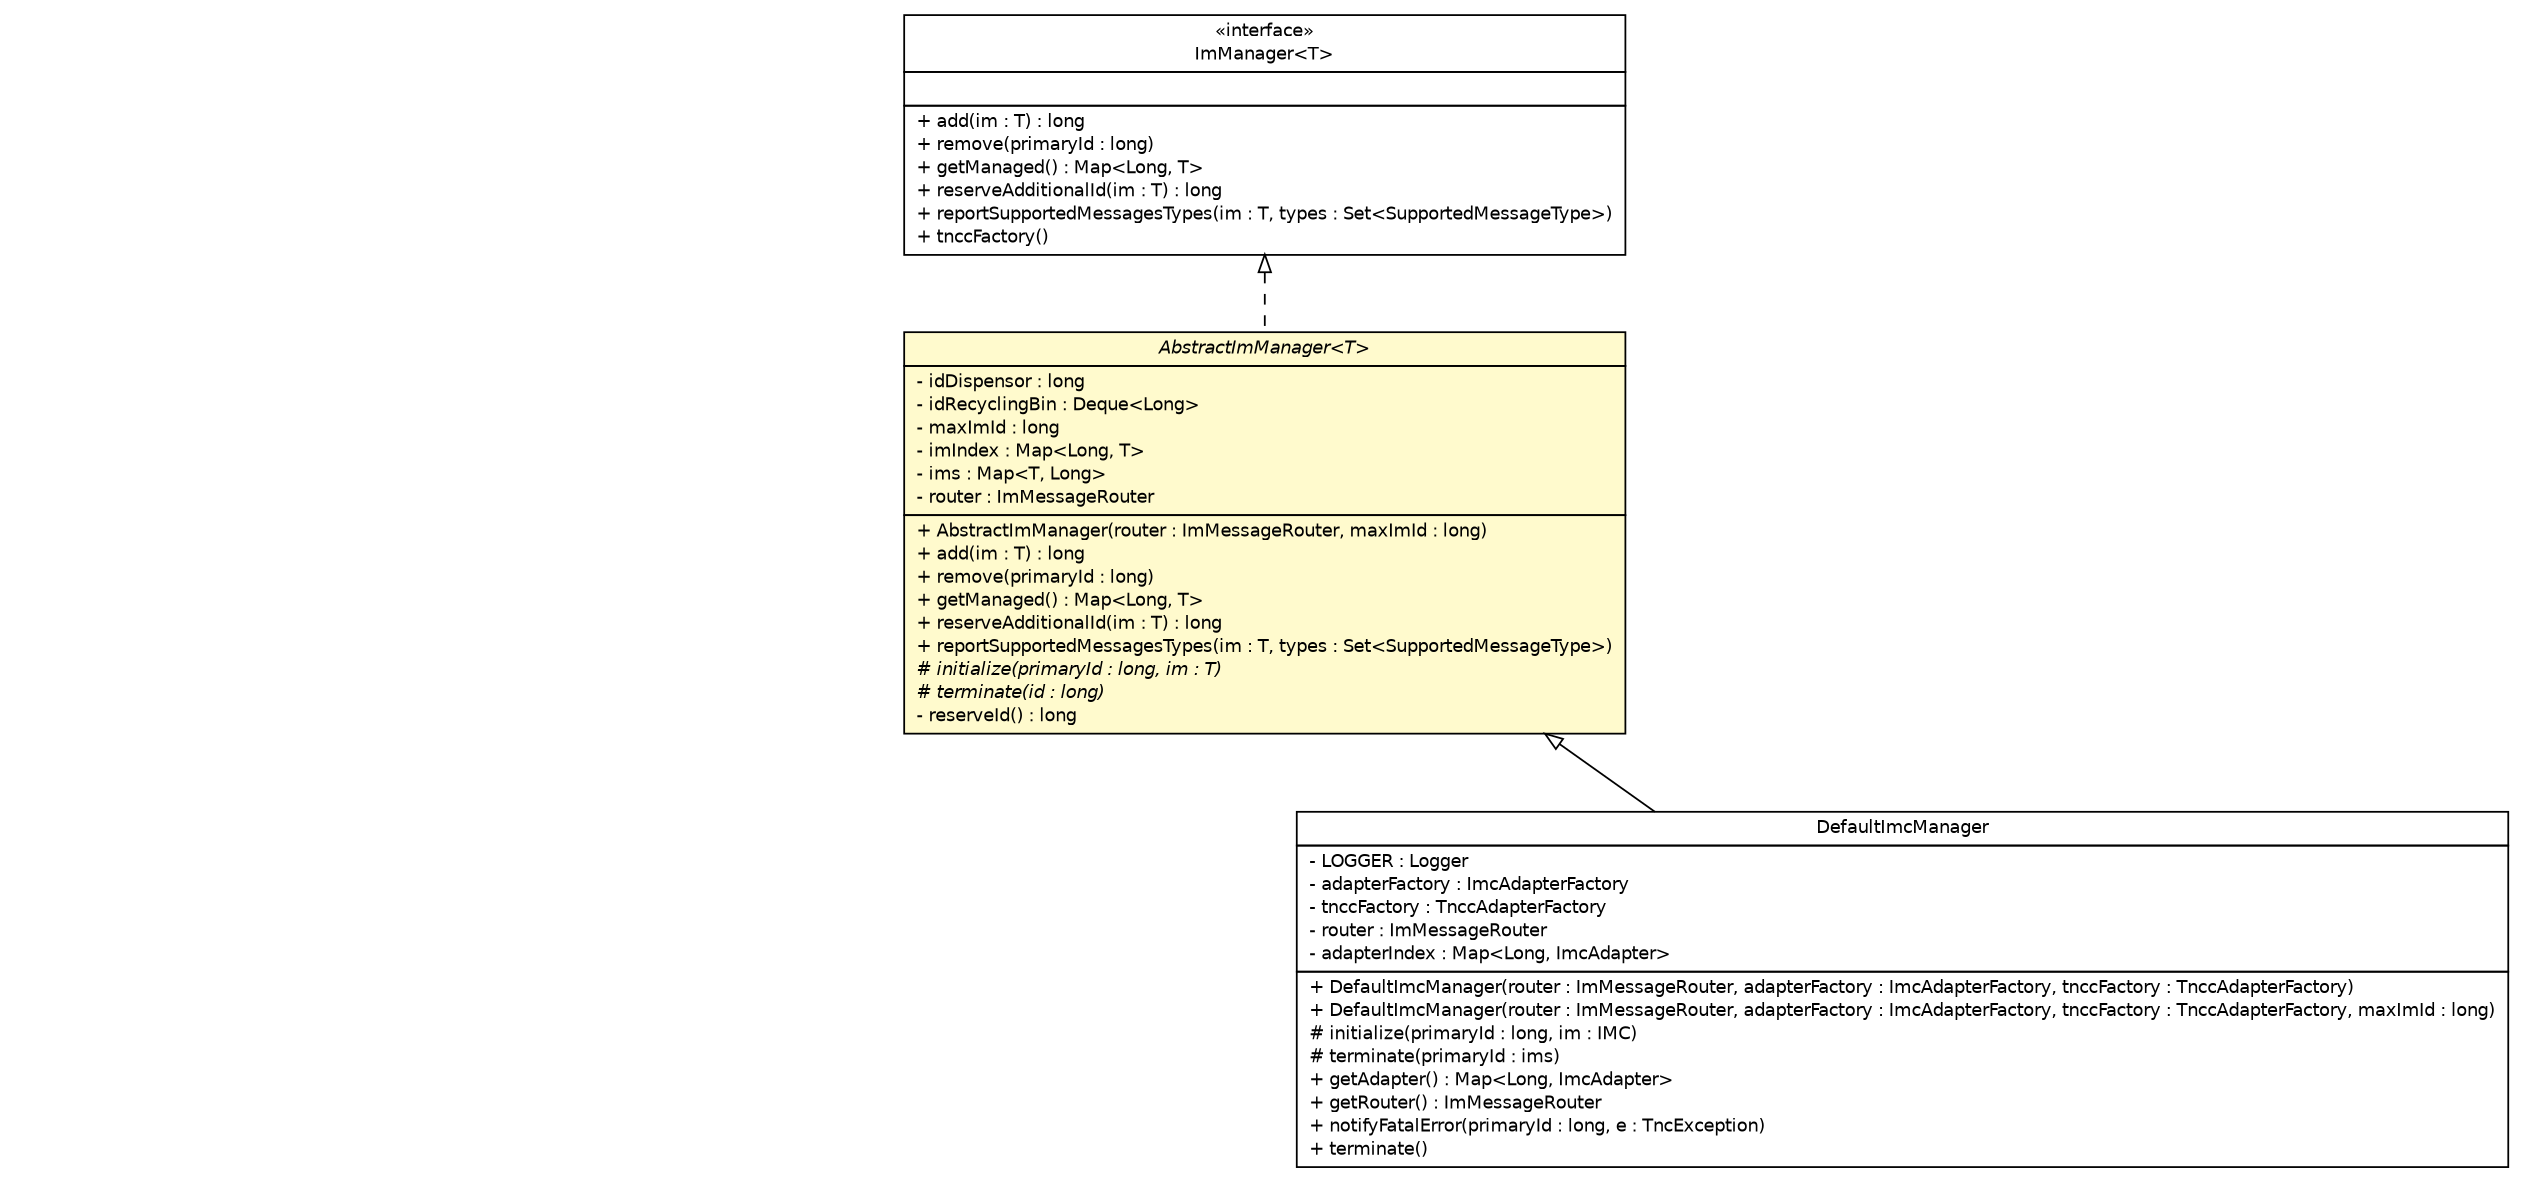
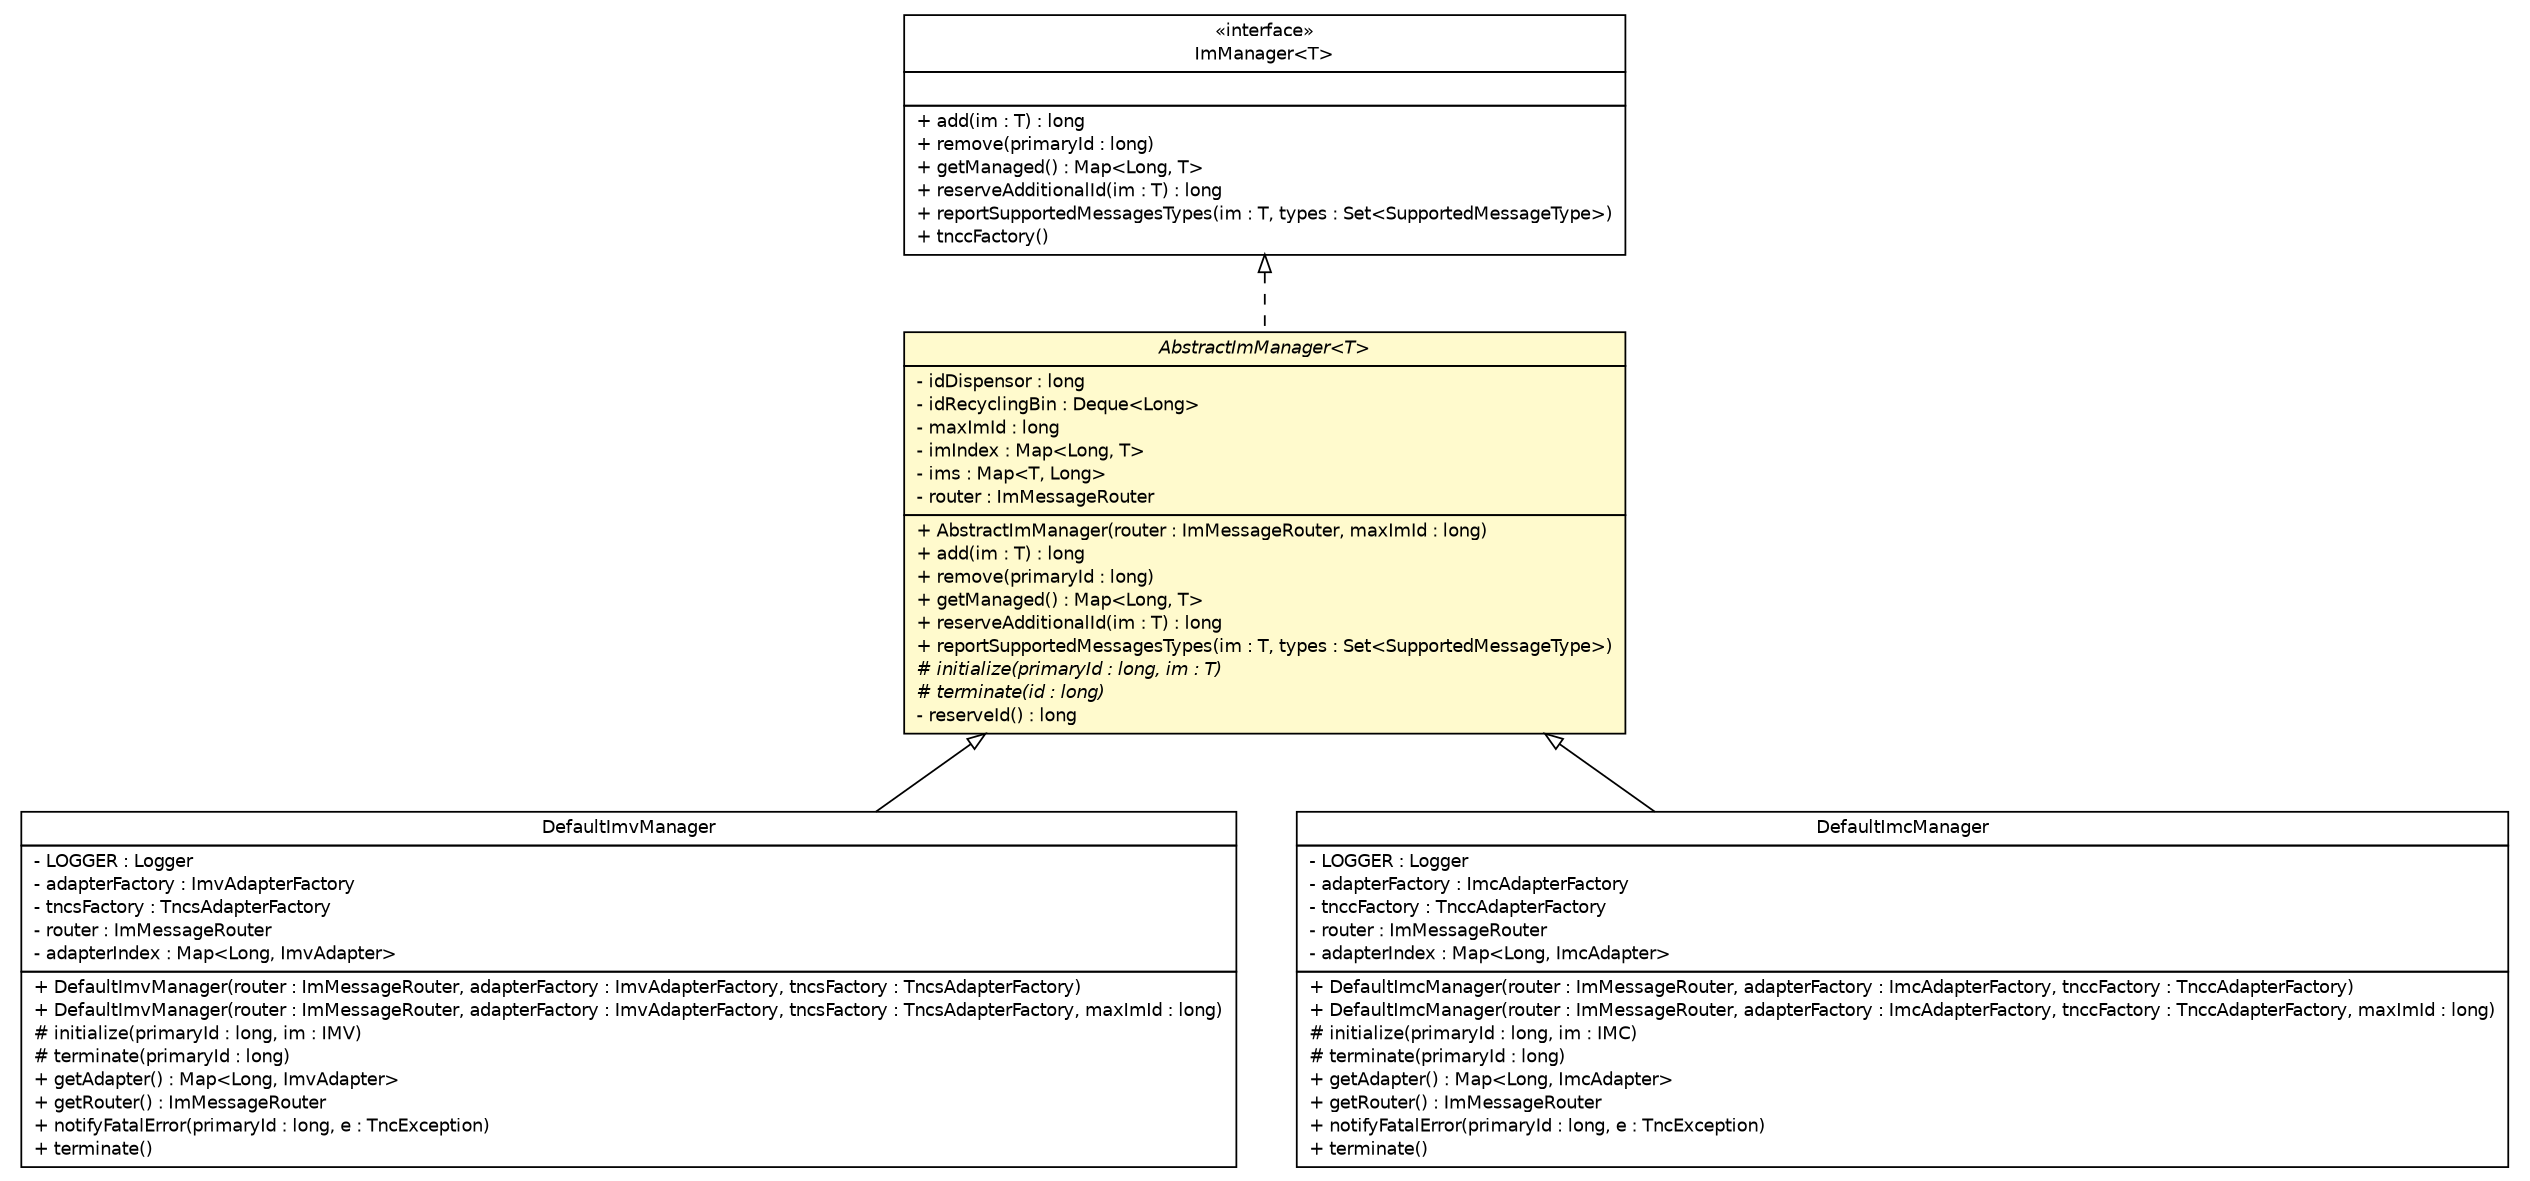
node "DefaultImvManager": added
node "DefaultImcManager": text "# terminate(primaryId : ims)" -> "# terminate(primaryId : long)"
